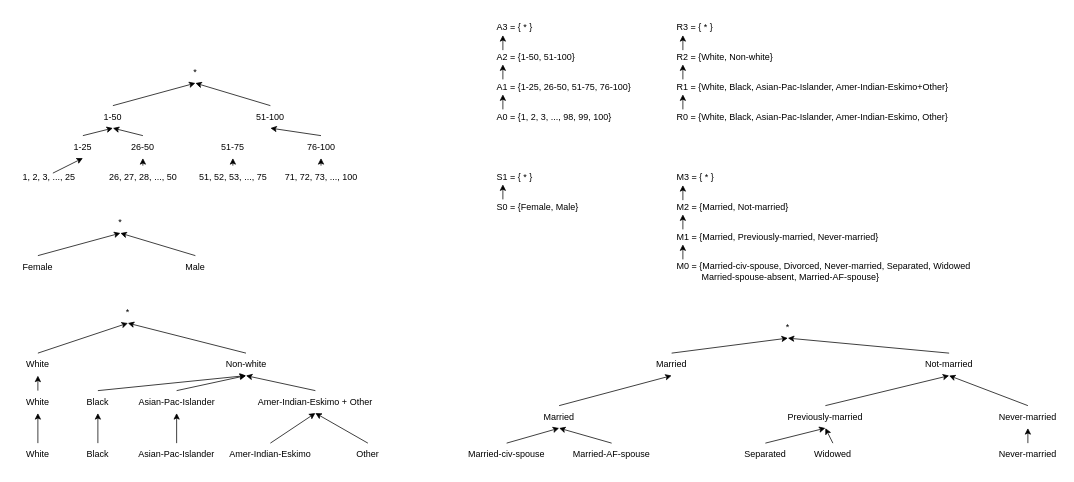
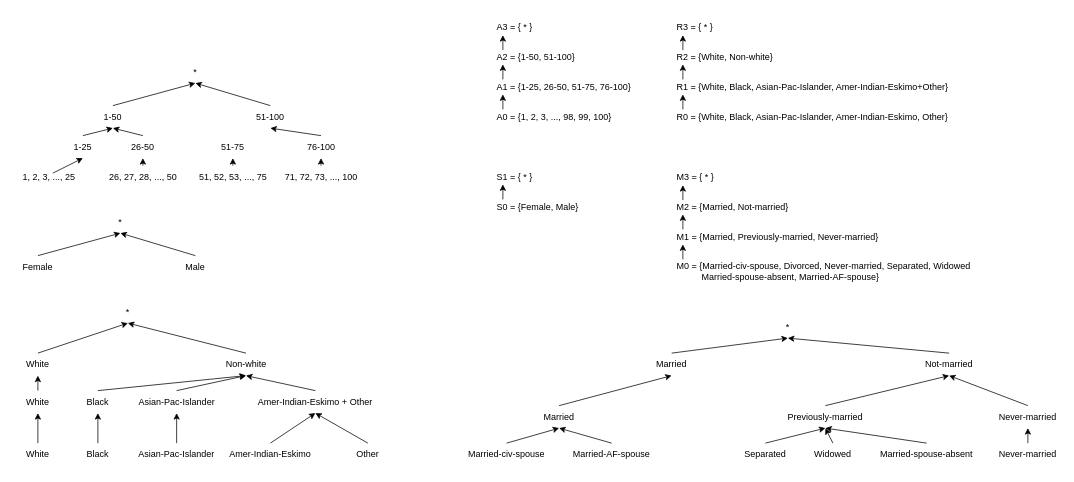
edge "Married-spouse-absent" -> "Previously-married": added
node "Married-spouse-absent": added
